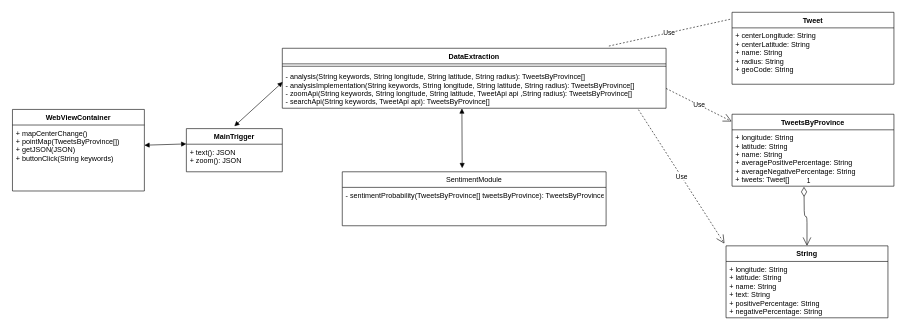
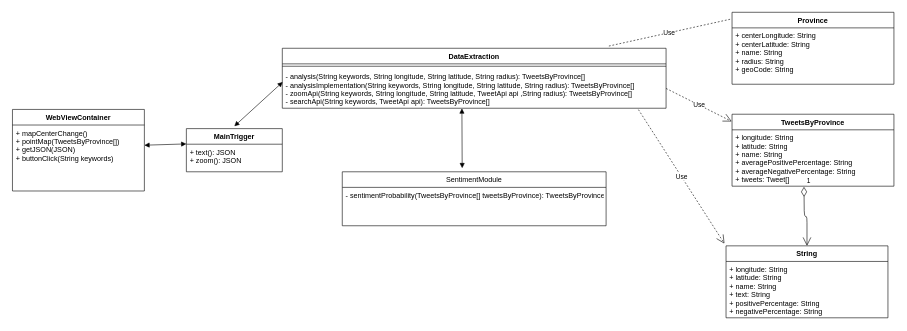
node "Tweet": label "Tweet" -> "Province"
